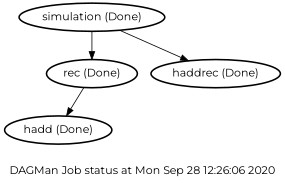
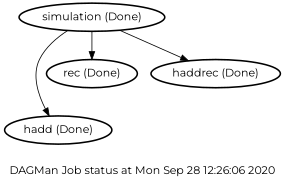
edge "rec (Done)" -> "hadd (Done)": now "simulation (Done)" -> "hadd (Done)"
